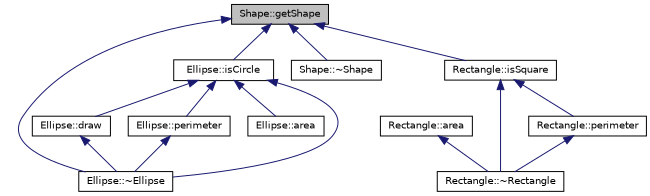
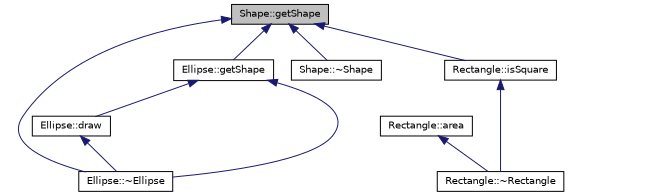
node "Ellipse::isCircle": label "Ellipse::isCircle" -> "Ellipse::getShape"
node "Ellipse::perimeter": removed
node "Ellipse::area": removed
node "Rectangle::perimeter": removed
